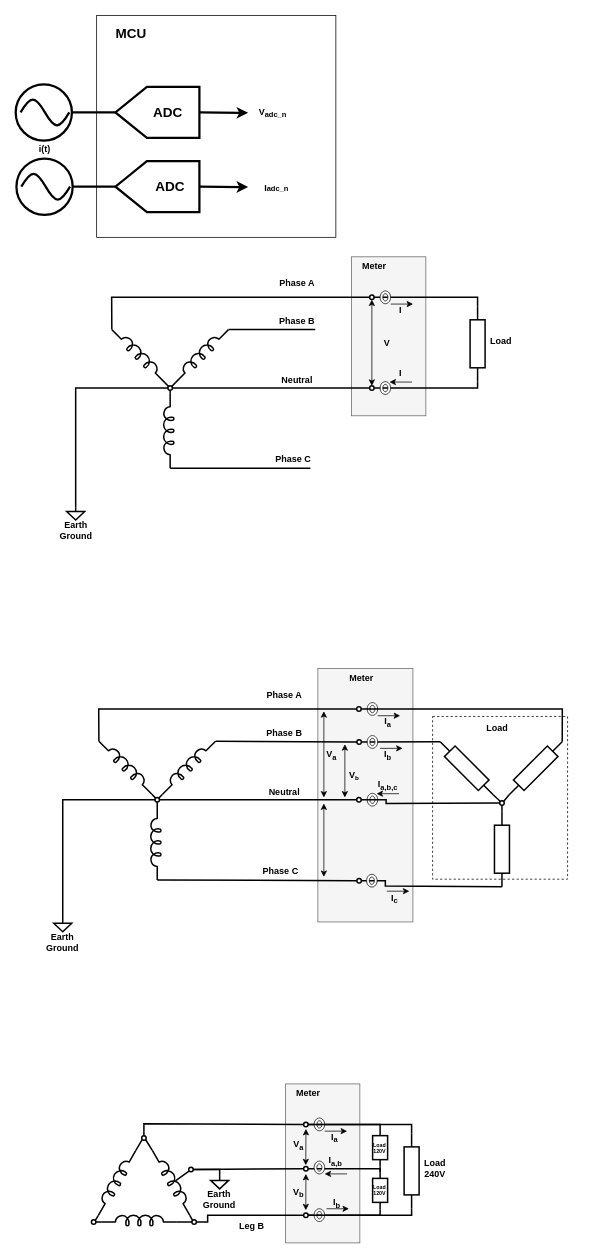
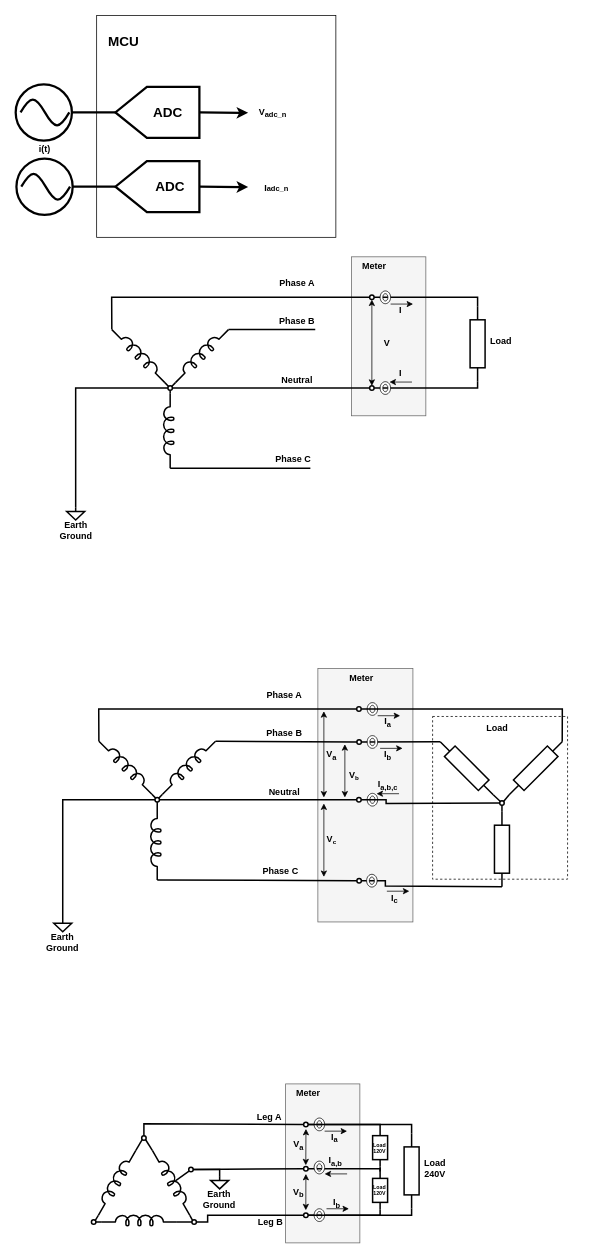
node "MCU": moved (131, 34) -> (123, 42)
node "Vc": added
node "Leg A": added
node "Leg B": moved (252, 1227) -> (270, 1223)
